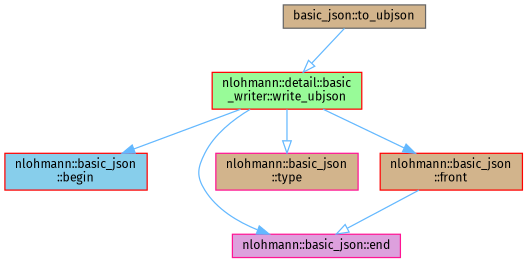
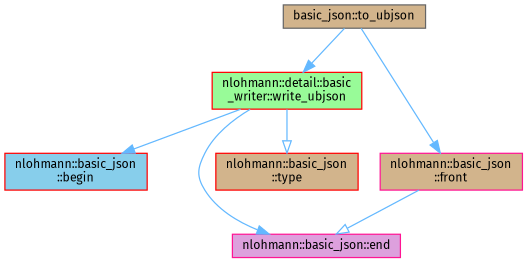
edge "basic_json::to_ubjson" -> "nlohmann::detail::basic _writer::write_ubjson": arrowhead onormal -> normal
edge "nlohmann::detail::basic _writer::write_ubjson" -> "nlohmann::basic_json ::front": now "basic_json::to_ubjson" -> "nlohmann::basic_json ::front"
node "nlohmann::basic_json ::type": color deeppink -> red
node "nlohmann::basic_json ::front": color red -> deeppink
